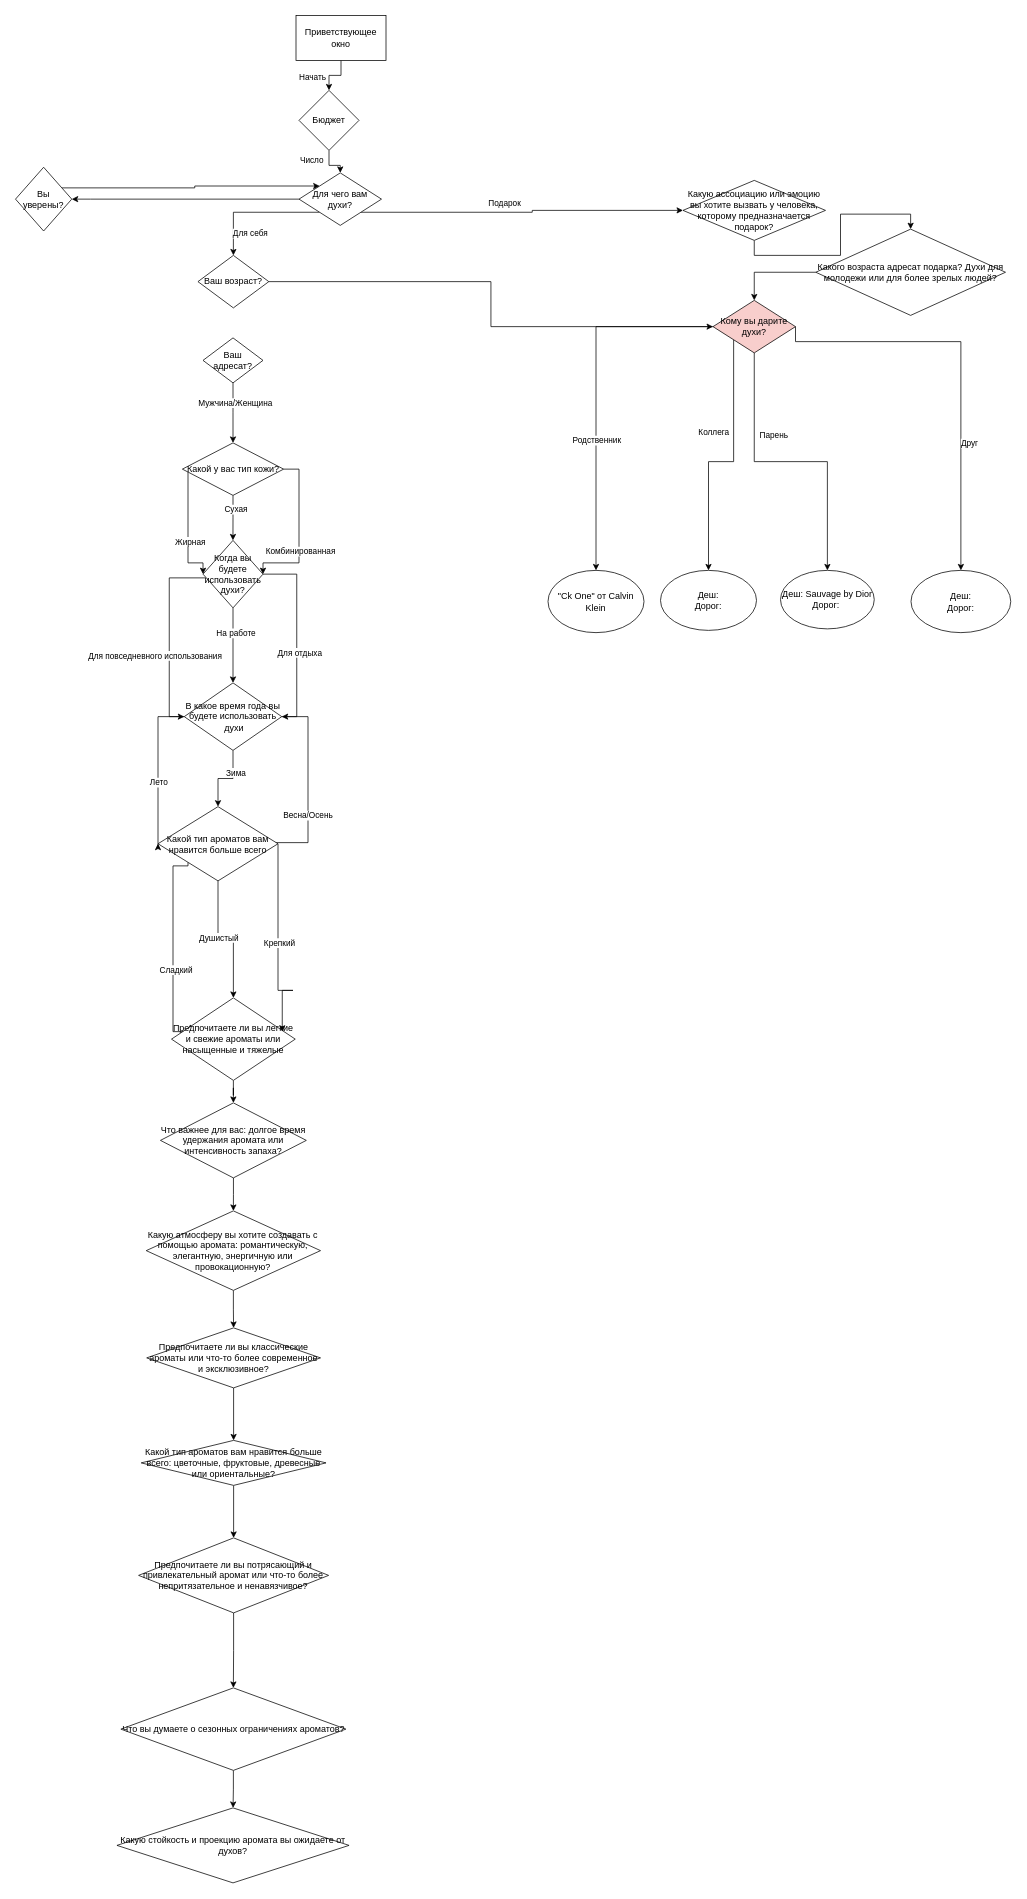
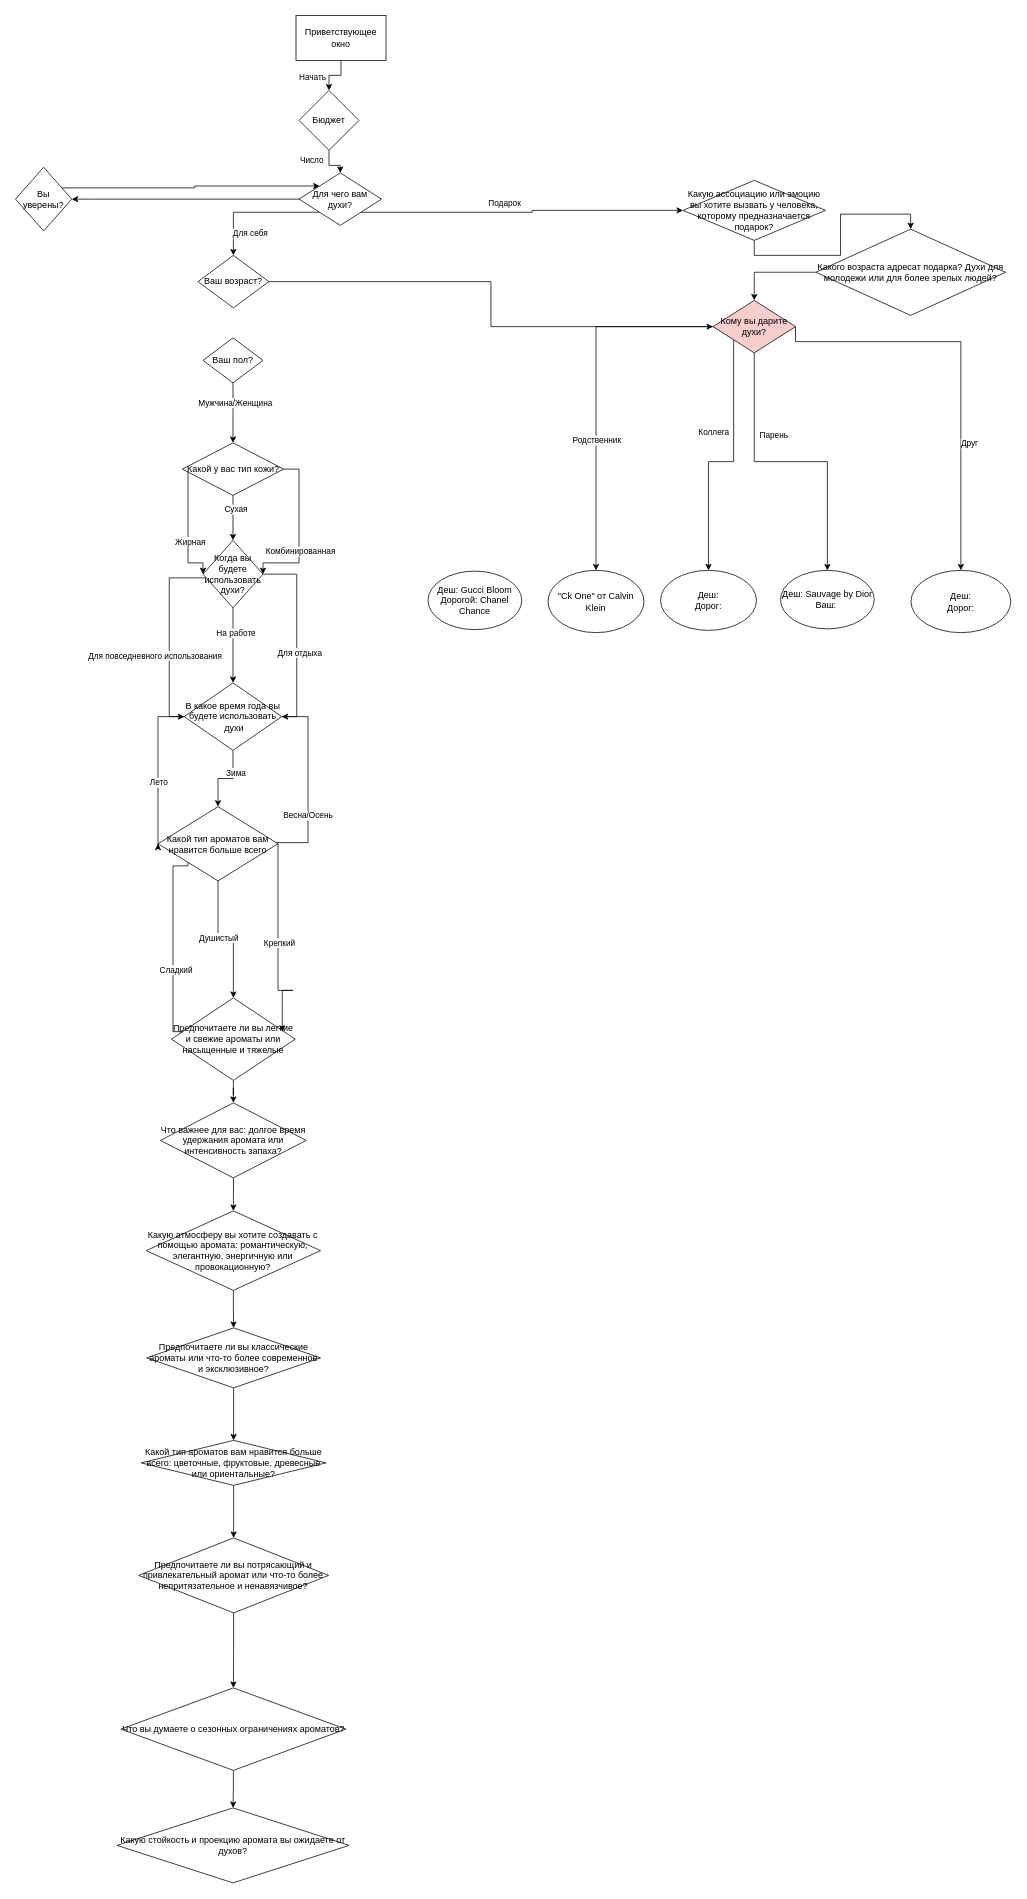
node "Ваш адресат?": label "Ваш адресат?" -> "Ваш пол?"
node "Деш: Gucci Bloom Дорогой: Chanel Chance": added
node "Деш: Sauvage by Dior Дорог:": label "Деш: Sauvage by Dior Дорог:" -> "Деш: Sauvage by Dior Ваш:"
